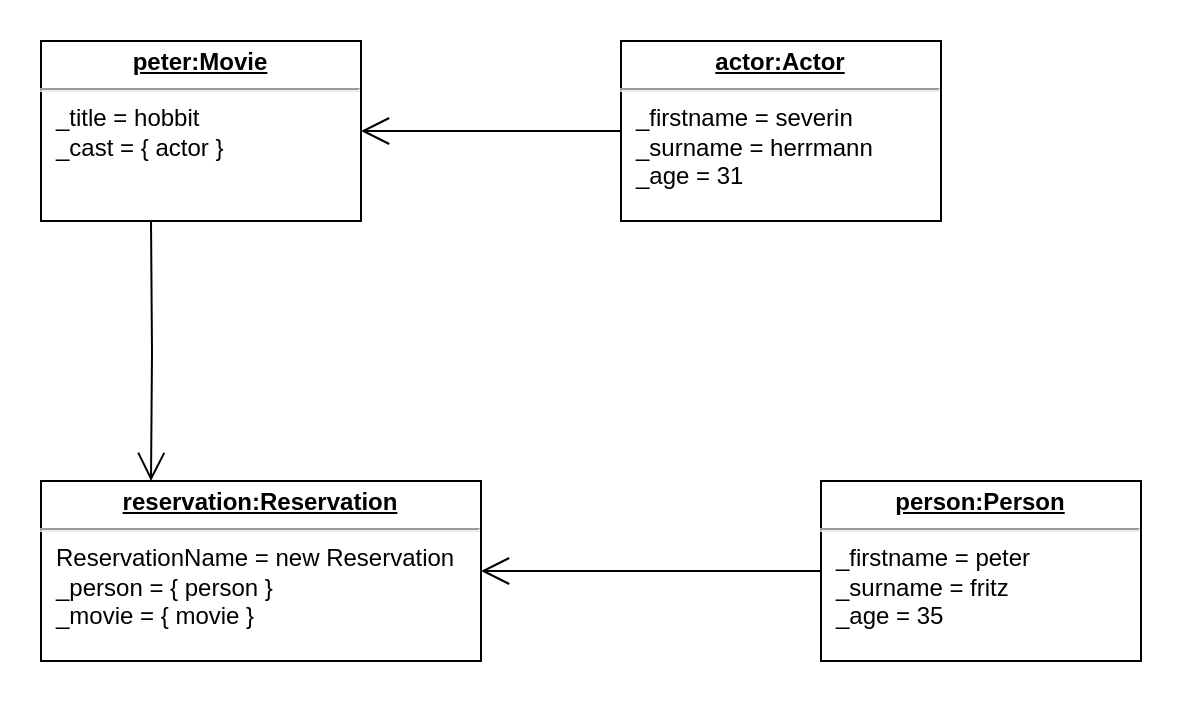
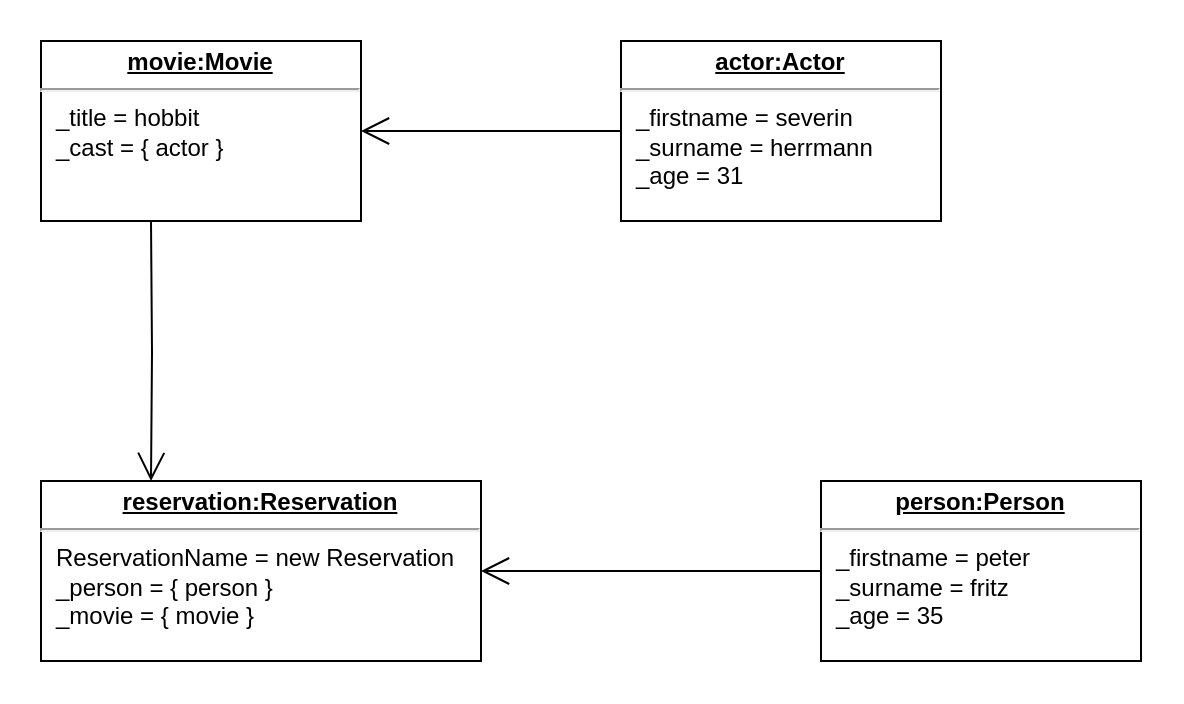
node "peter:Movie _title = hobbit _cast = { actor }": label "peter:Movie _title = hobbit _cast = { actor }" -> "movie:Movie _title = hobbit _cast = { actor }"
